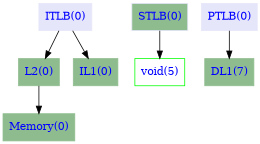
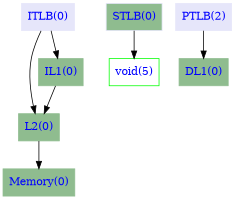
node "PTLB(0)": label "PTLB(0)" -> "PTLB(2)"
node "DL1(7)": label "DL1(7)" -> "DL1(0)"
edge "IL1(0)" -> "L2(0)": added
